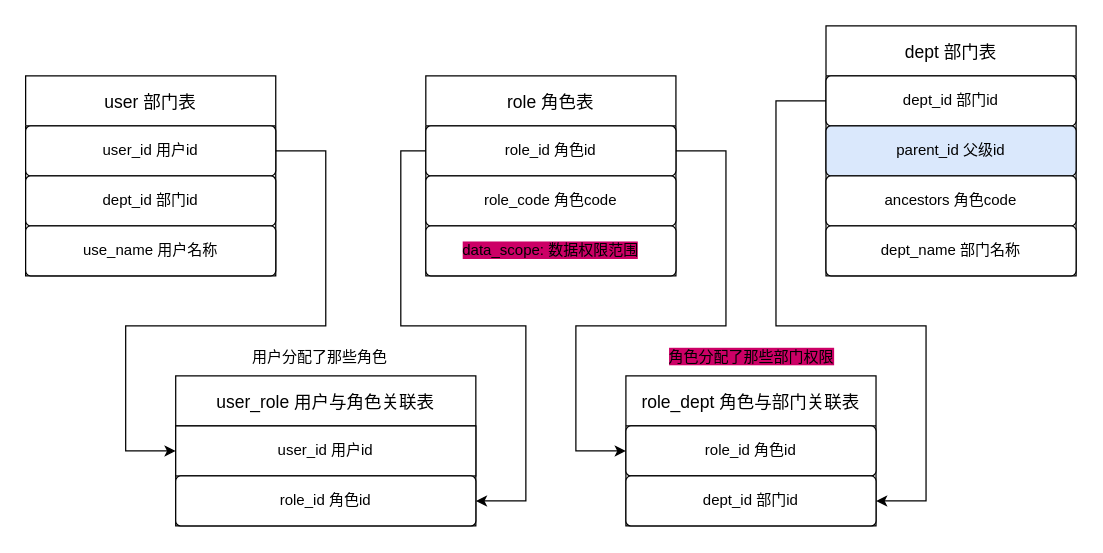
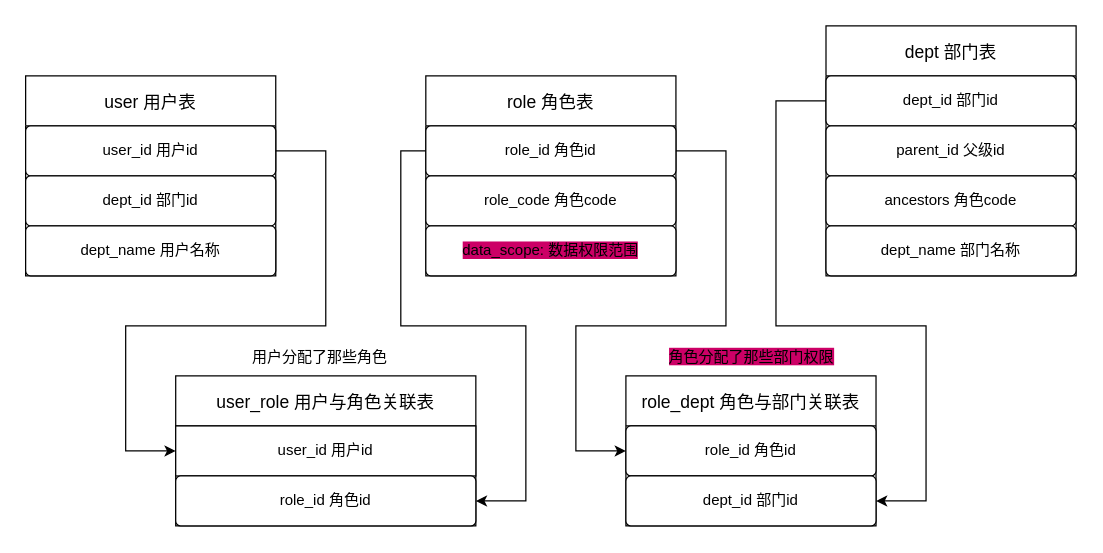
node "user 部门表": label "user 部门表" -> "user 用户表"
node "parent_id 父级id": fillcolor #dae8fc -> #ffffff
node "use_name 用户名称": label "use_name 用户名称" -> "dept_name 用户名称"
